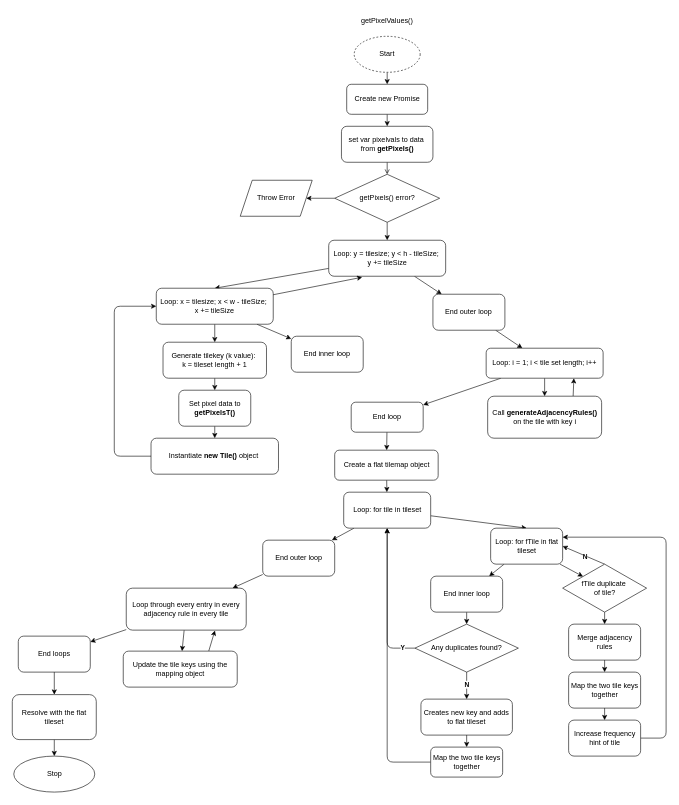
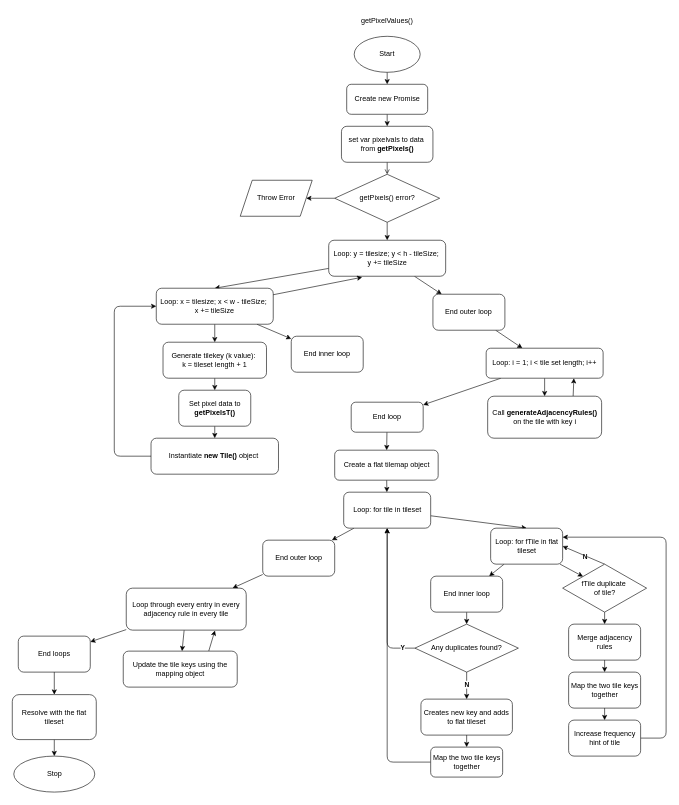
node "Start": style dashed -> solid
